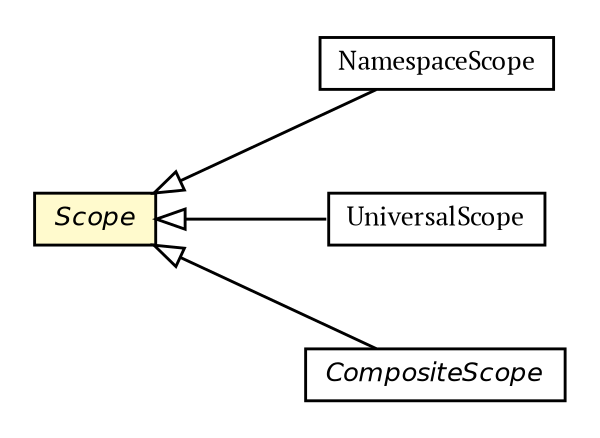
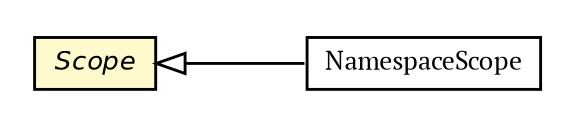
node "UniversalScope": removed
node "CompositeScope": removed
